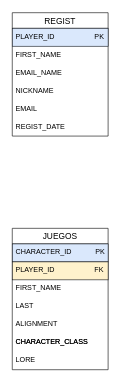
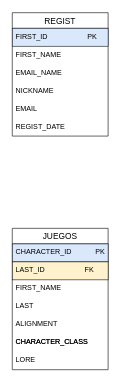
node "PLAYER_ID PK": label "PLAYER_ID PK" -> "FIRST_ID PK"
node "PLAYER_ID FK": label "PLAYER_ID FK" -> "LAST_ID FK"
